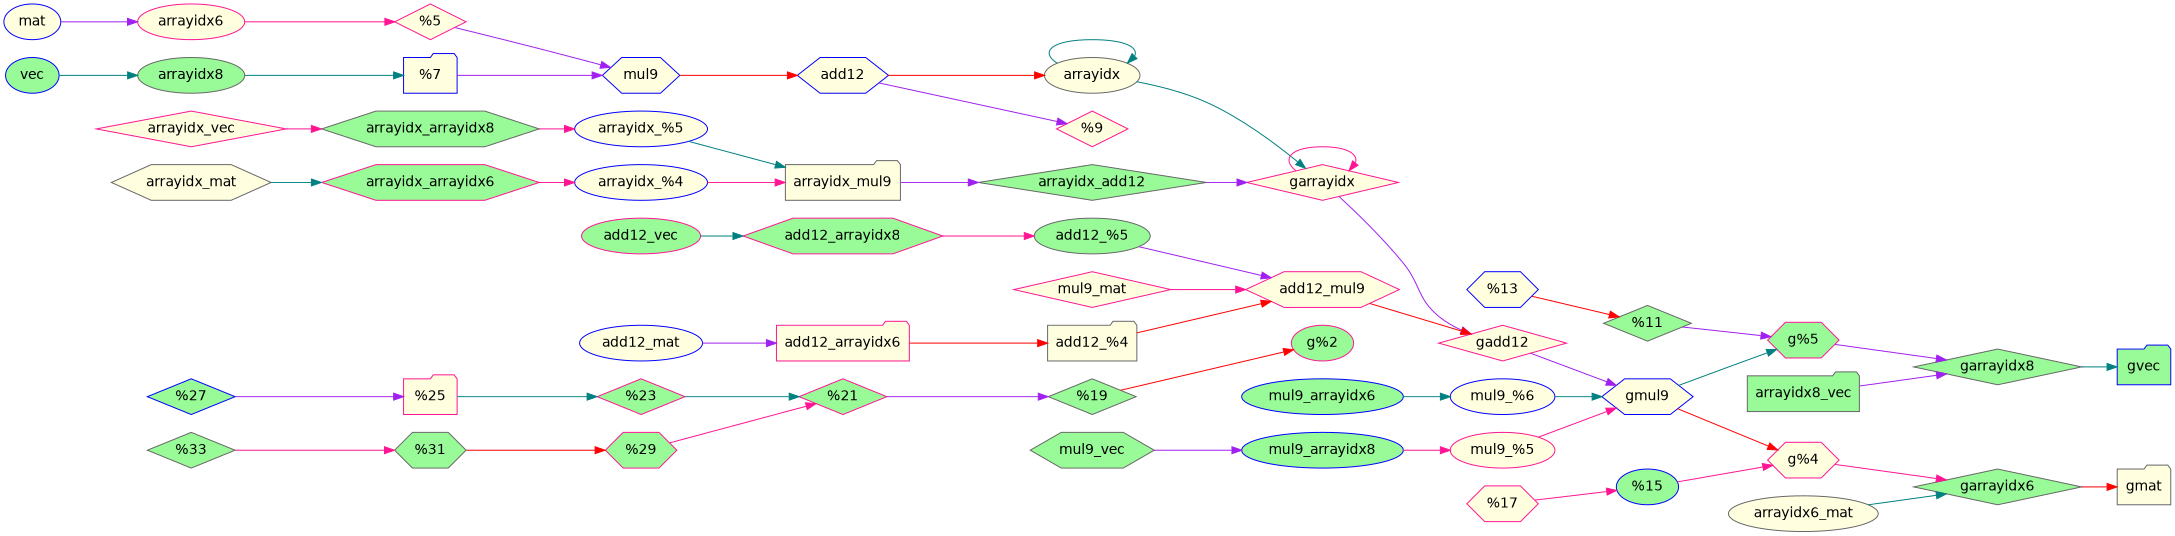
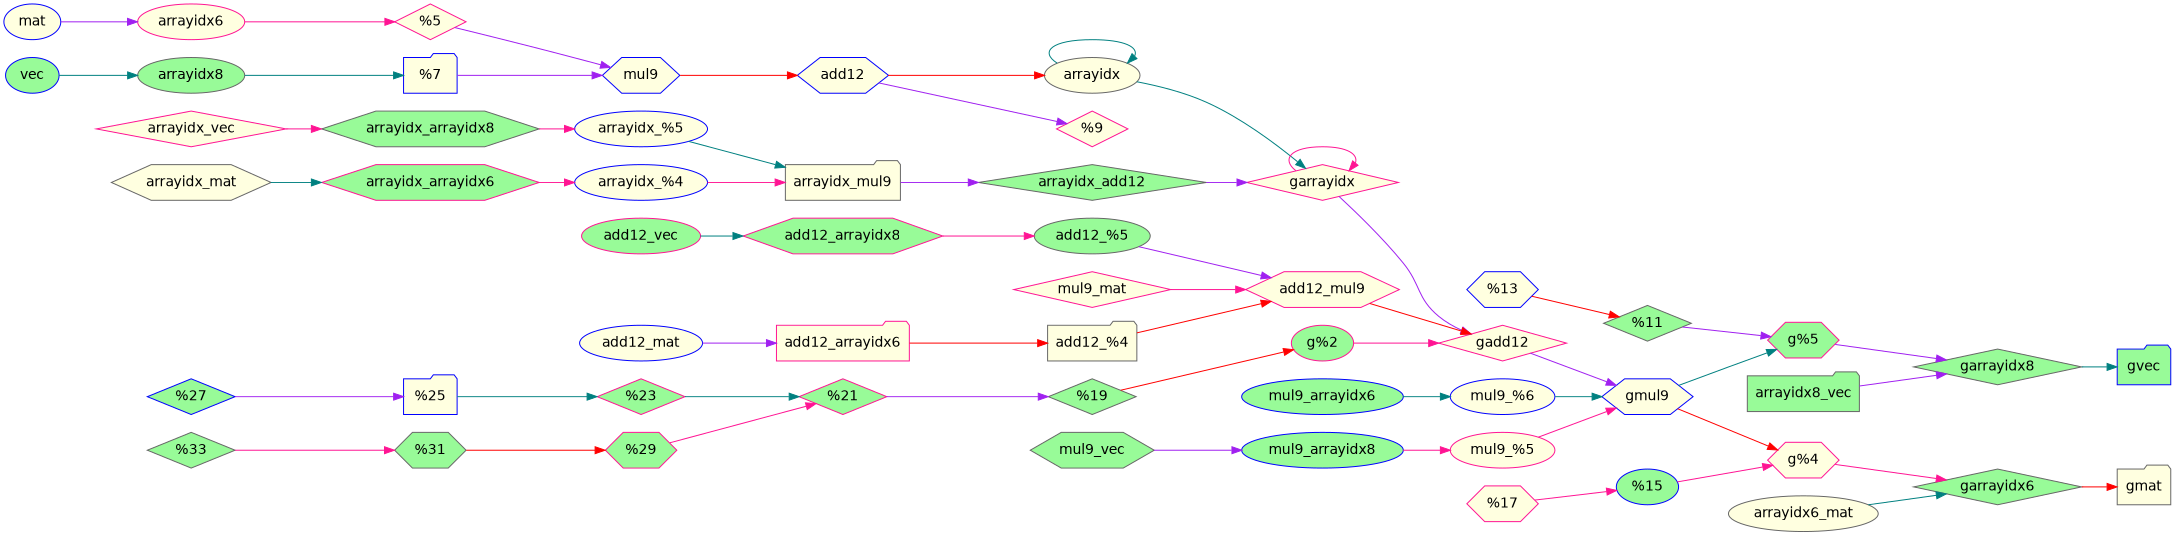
edge "g%2" -> "gadd12": added
node "%25": color deeppink -> blue
